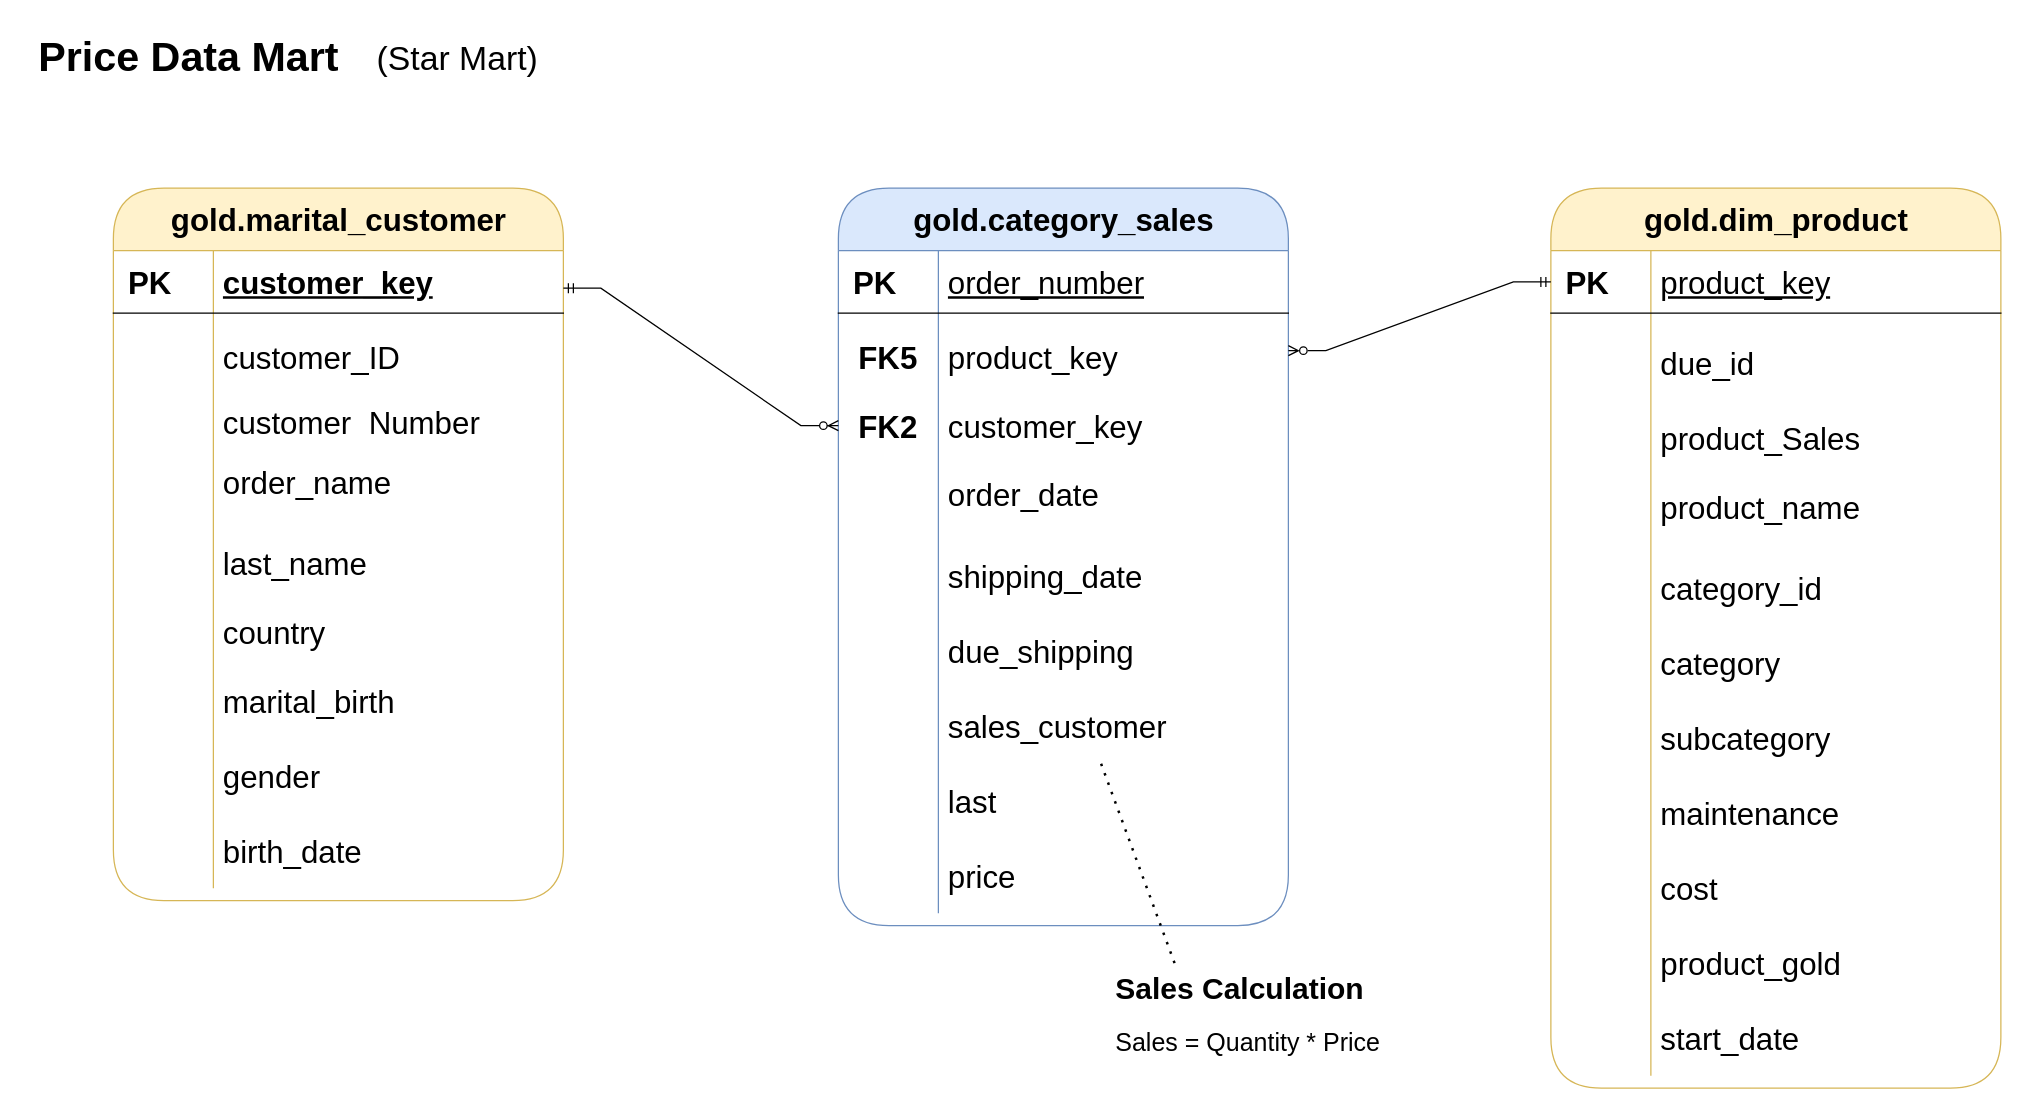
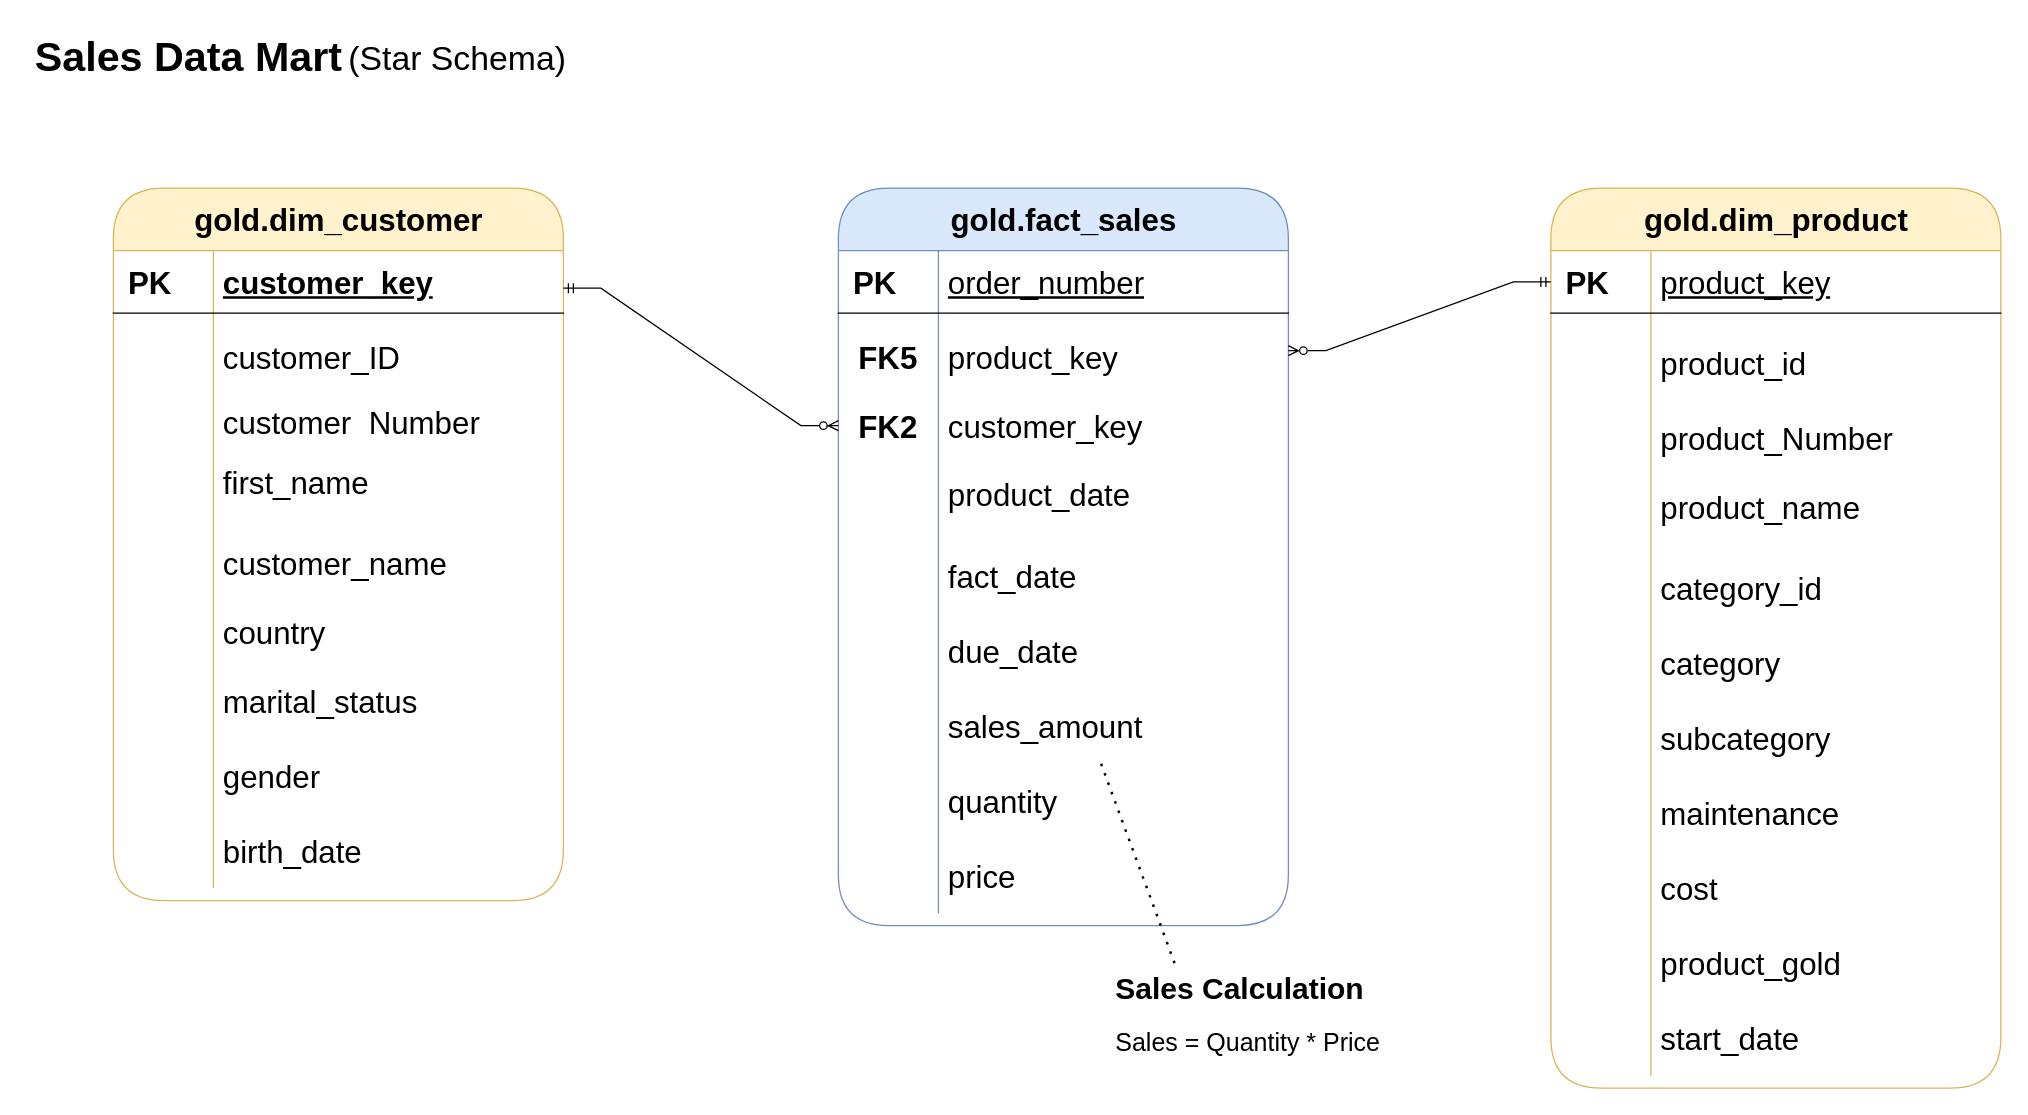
node "Price Data Mart": label "Price Data Mart" -> "Sales Data Mart"
node "(Star Mart)": label "(Star Mart)" -> "(Star Schema)"
node "gold.marital_customer": label "gold.marital_customer" -> "gold.dim_customer"
node "gold.category_sales": label "gold.category_sales" -> "gold.fact_sales"
node "due_id": label "due_id" -> "product_id"
node "product_Sales": label "product_Sales" -> "product_Number"
node "order_name": label "order_name" -> "first_name"
node "order_date": label "order_date" -> "product_date"
node "last_name": label "last_name" -> "customer_name"
node "shipping_date": label "shipping_date" -> "fact_date"
node "due_shipping": label "due_shipping" -> "due_date"
node "marital_birth": label "marital_birth" -> "marital_status"
node "sales_customer": label "sales_customer" -> "sales_amount"
node "last": label "last" -> "quantity"
